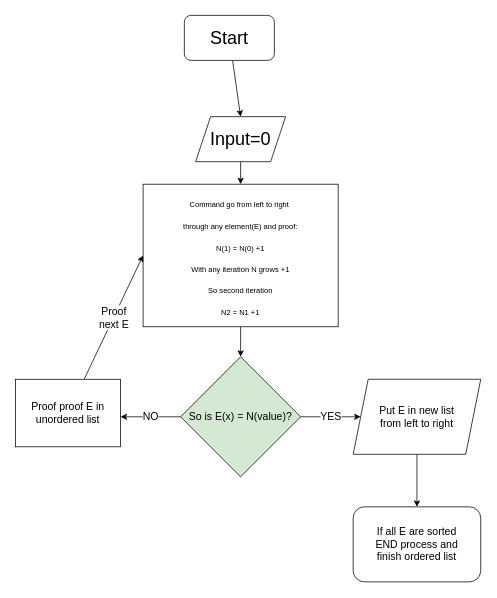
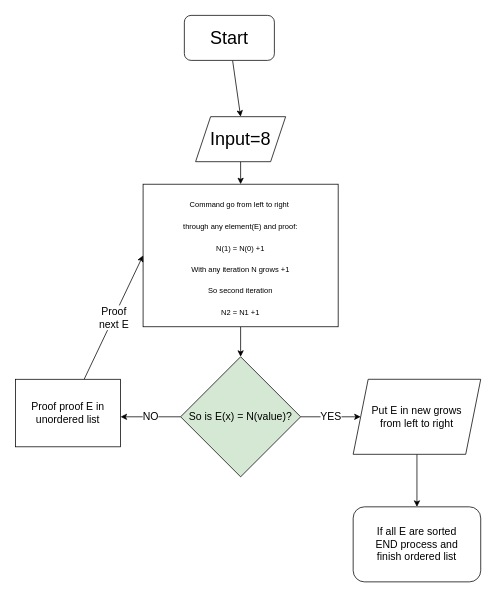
node "Input=0": label "Input=0" -> "Input=8"
node "Put E in new list from left to right": label "Put E in new list from left to right" -> "Put E in new grows from left to right"
